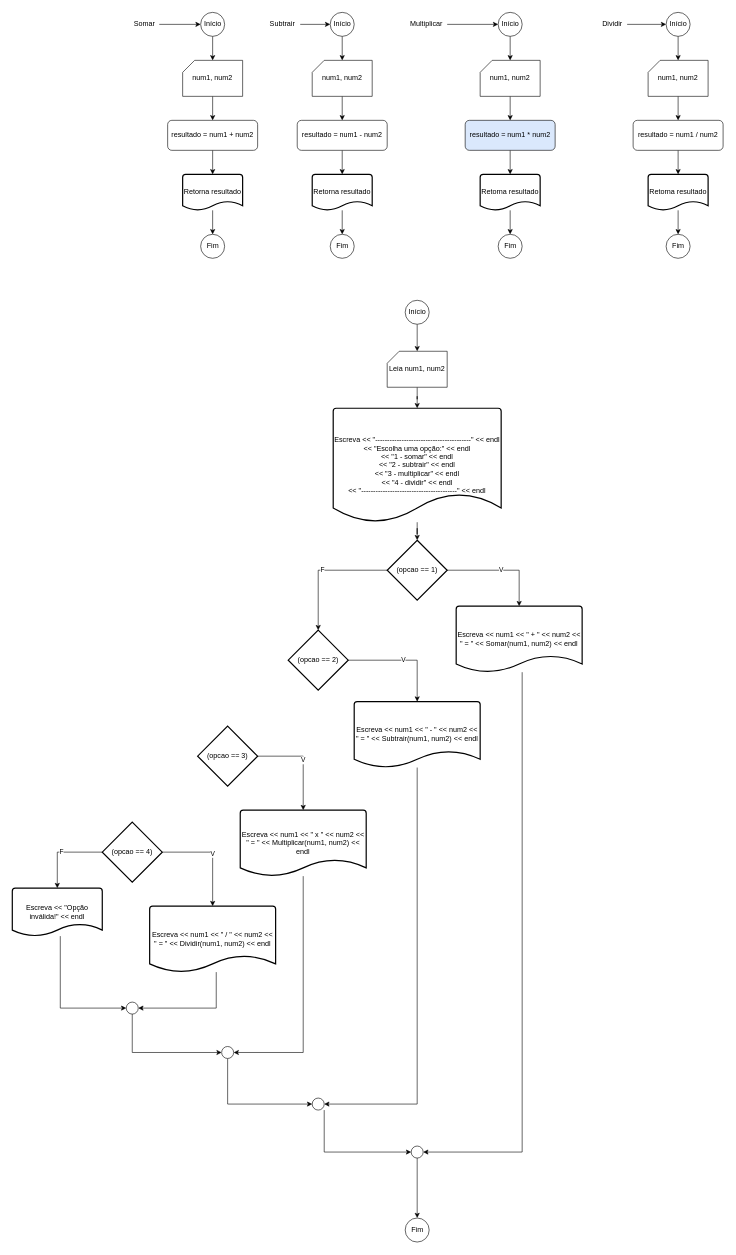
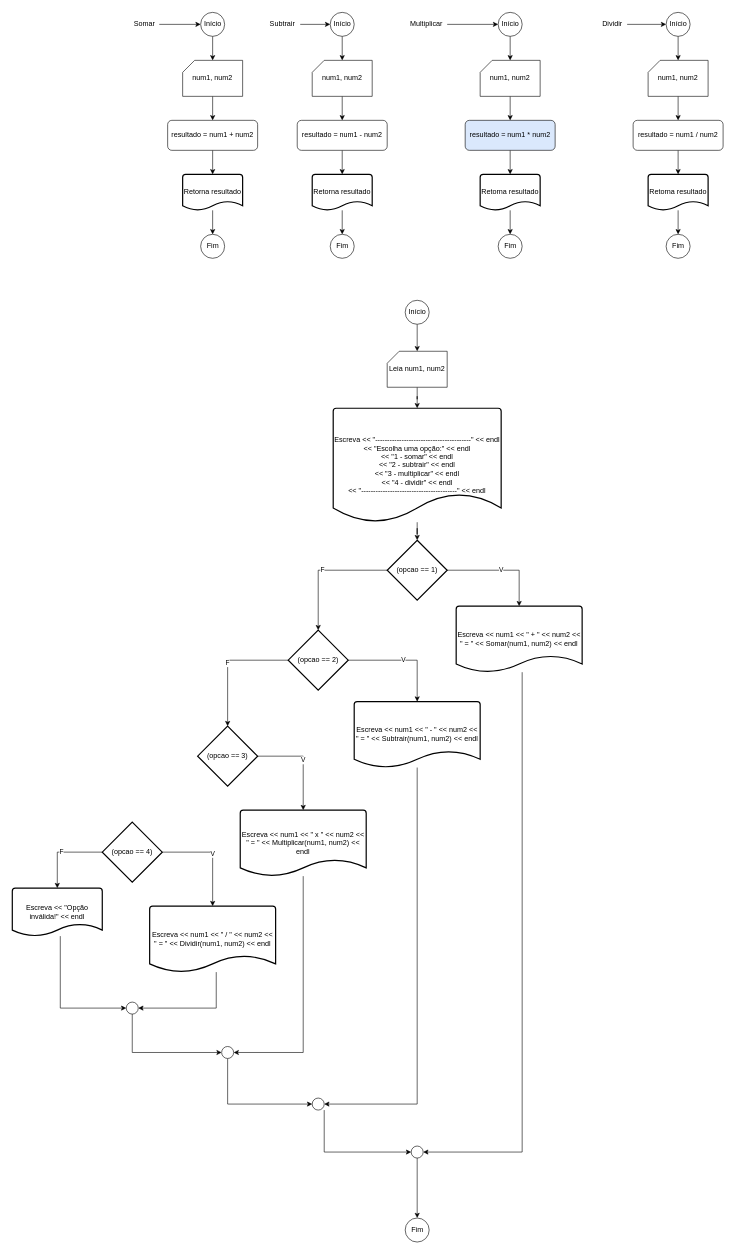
edge "(opcao == 2)" -> "(opcao == 3)": added, label "F"
